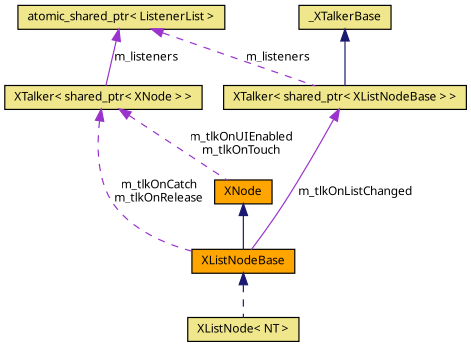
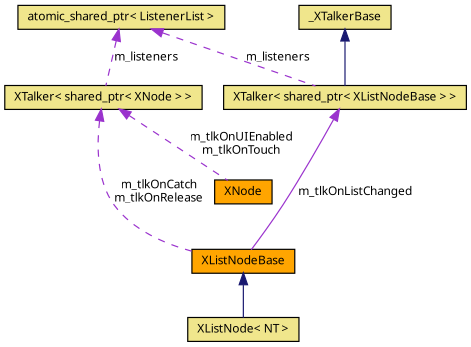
edge "XTalker< shared_ptr< XNode > >" -> "atomic_shared_ptr< ListenerList >": style solid -> dashed
edge "XListNodeBase" -> "XNode": removed
edge "XListNode< NT >" -> "XListNodeBase": style dashed -> solid
